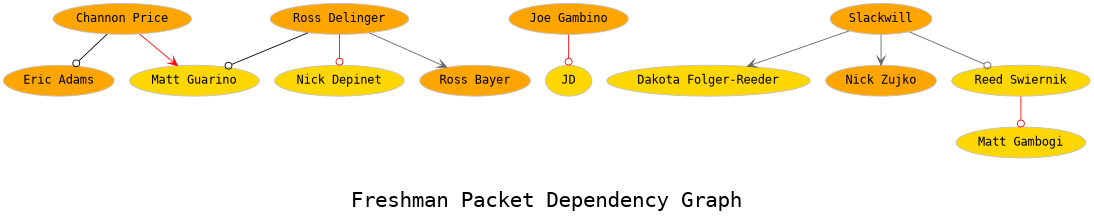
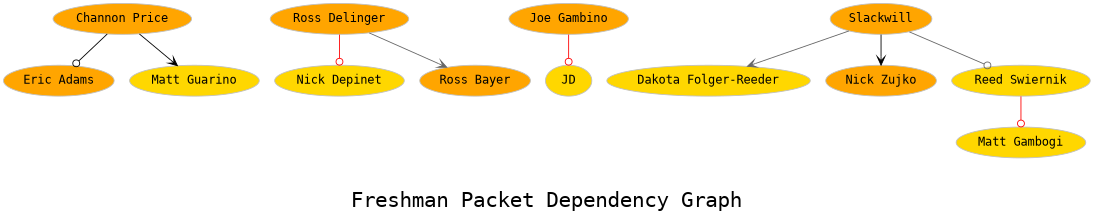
edge "Slackwill" -> "Nick Zujko": color gray40 -> black
edge "Channon Price" -> "Matt Guarino": color red -> black
edge "Ross Delinger" -> "Matt Guarino": removed
